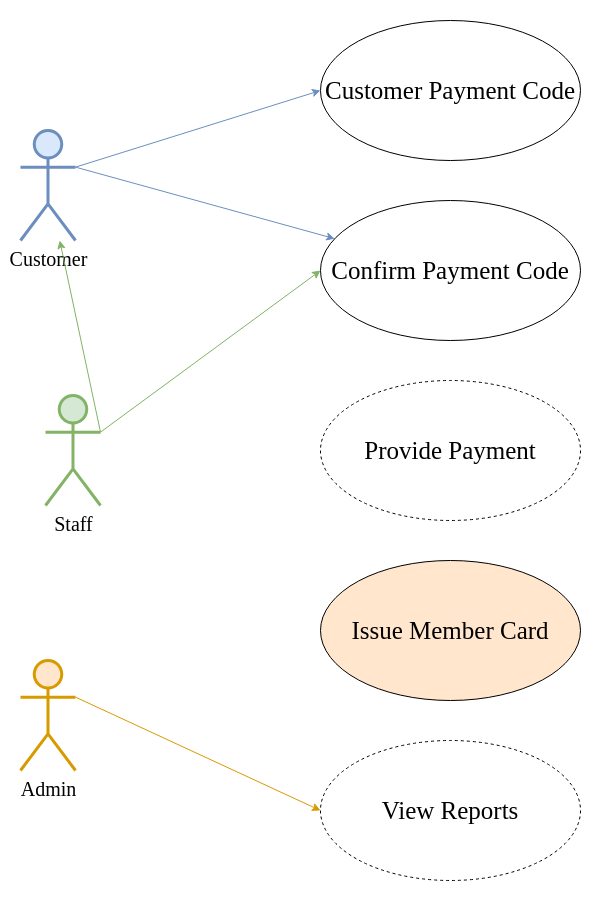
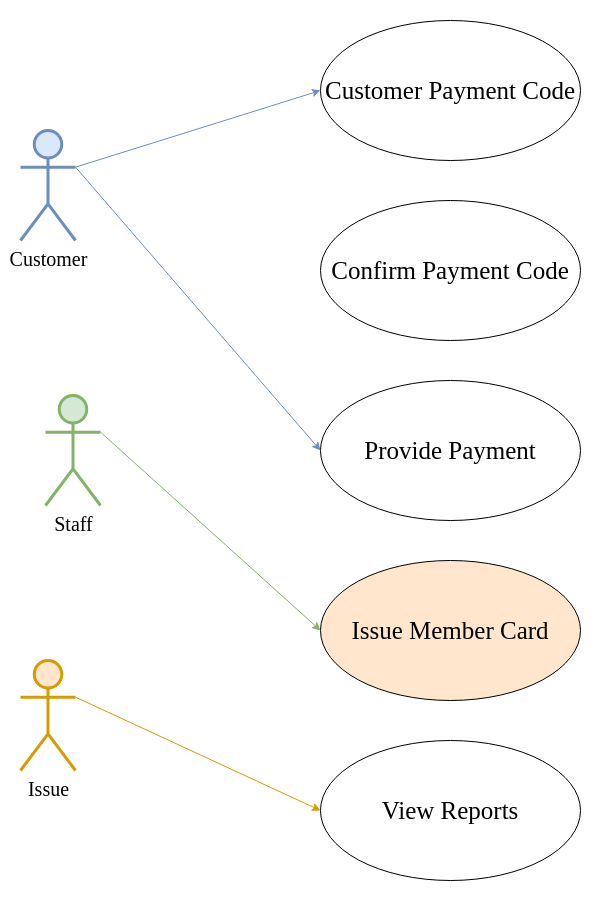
edge "Customer" -> "Confirm Payment Code": now "Customer" -> "Provide Payment"
edge "Staff" -> "Customer": now "Staff" -> "Issue Member Card"
edge "Staff" -> "Confirm Payment Code": removed
node "Provide Payment": style dashed -> solid
node "Admin": label "Admin" -> "Issue"
node "View Reports": style dashed -> solid
